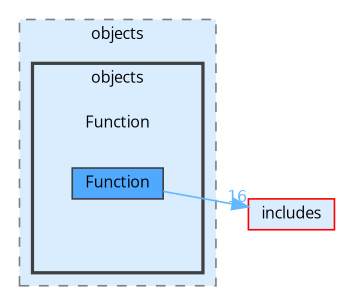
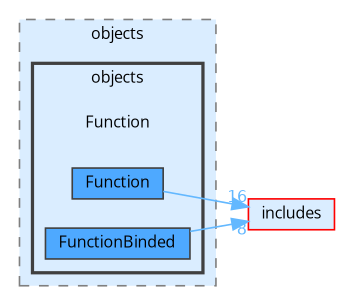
node "FunctionBinded": added
